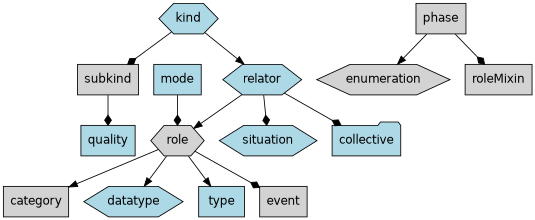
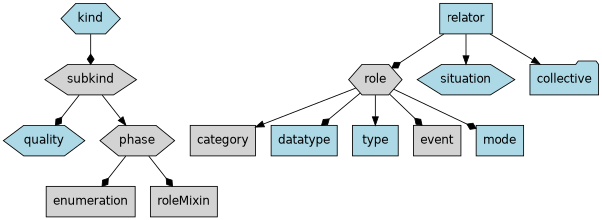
node "phase": shape box -> hexagon
edge "kind" -> "relator": removed
edge "phase" -> "enumeration": arrowhead normal -> diamond
node "subkind": shape box -> hexagon
node "relator": shape hexagon -> box
node "enumeration": shape hexagon -> box
edge "mode" -> "role": reversed
edge "relator" -> "situation": arrowhead diamond -> normal
edge "subkind" -> "phase": added
edge "relator" -> "collective": arrowhead diamond -> normal
edge "relator" -> "role": arrowhead normal -> diamond
node "quality": shape box -> hexagon
edge "role" -> "datatype": arrowhead normal -> diamond
node "datatype": shape hexagon -> box
